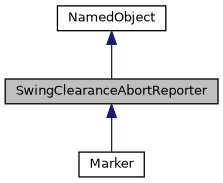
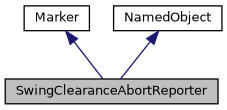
edge "Marker" -> "SwingClearanceAbortReporter": reversed
